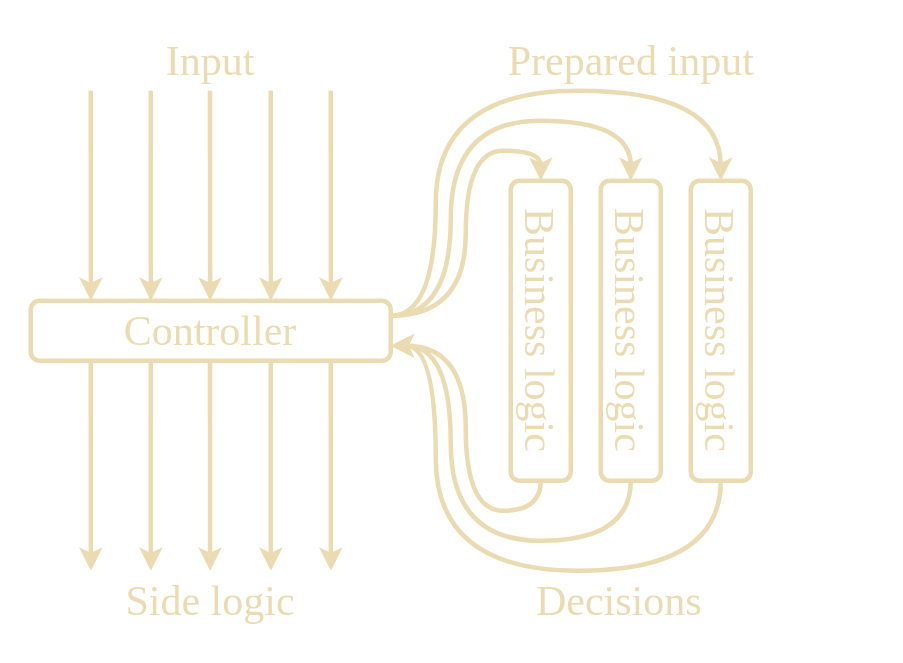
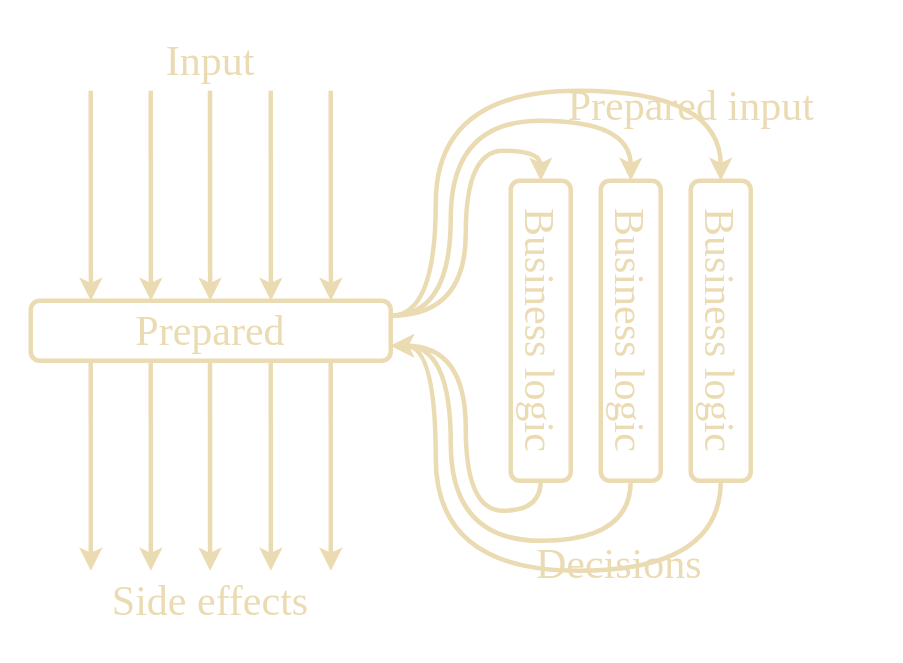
node "Prepared input": moved (631, 61) -> (691, 106)
node "Controller": label "Controller" -> "Prepared"
node "Side logic": label "Side logic" -> "Side effects"
node "Decisions": moved (620, 601) -> (620, 563)
